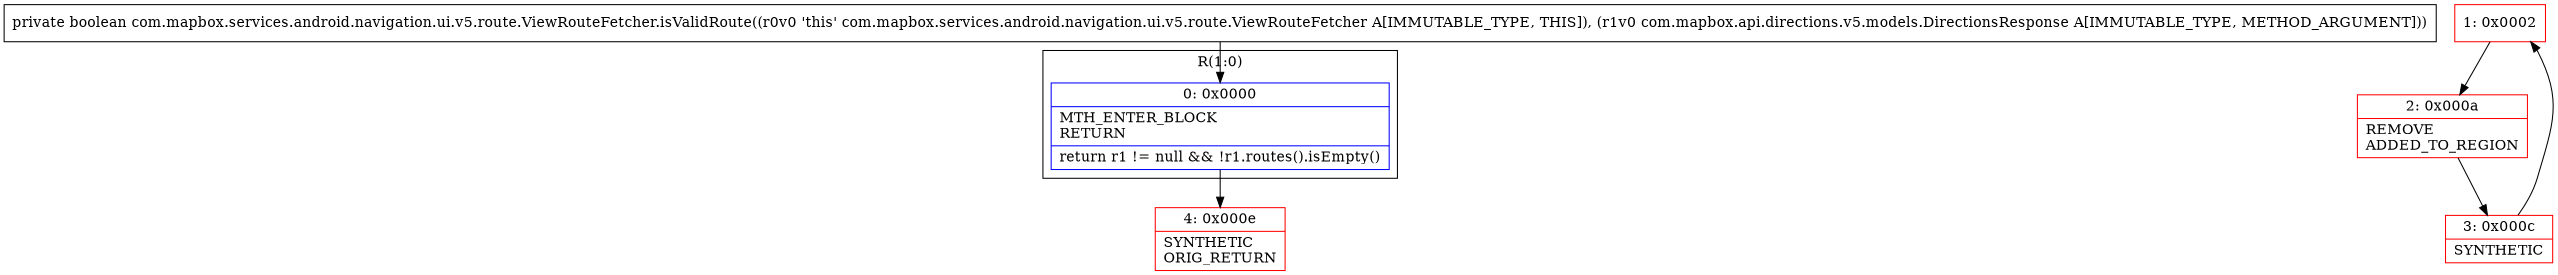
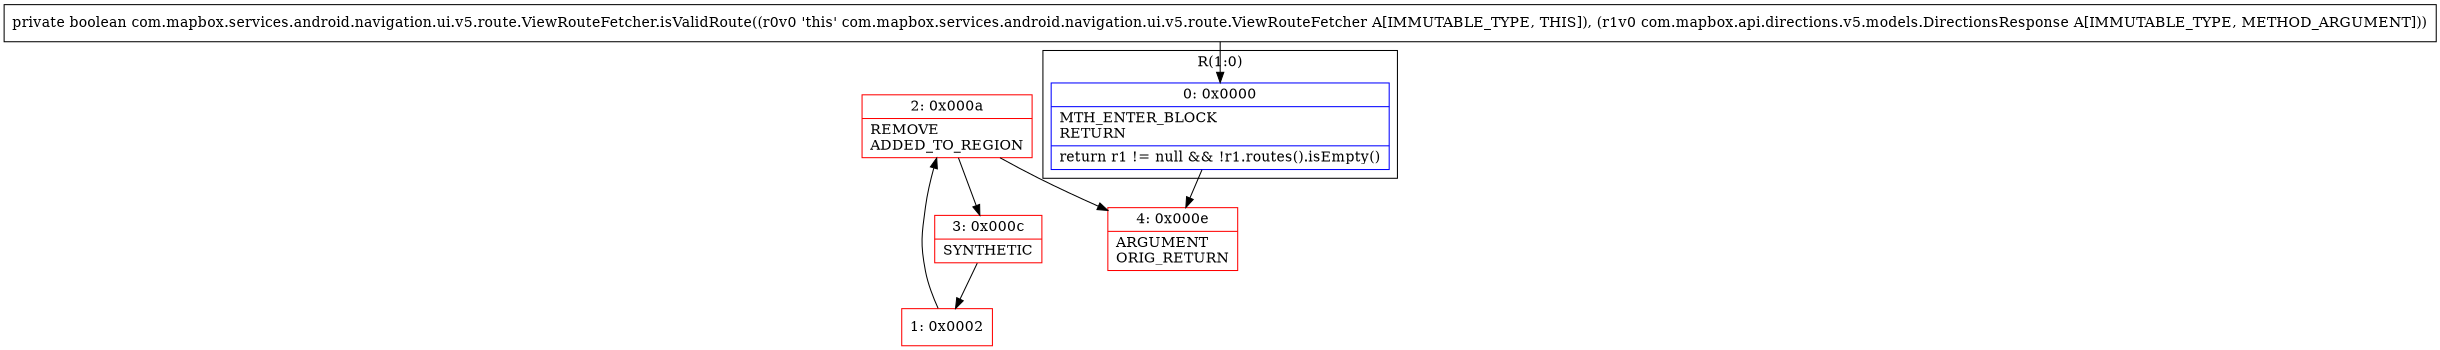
edge "2: 0x000a" -> "4: 0x000e": added
node "4: 0x000e": text "SYNTHETIC" -> "ARGUMENT"
